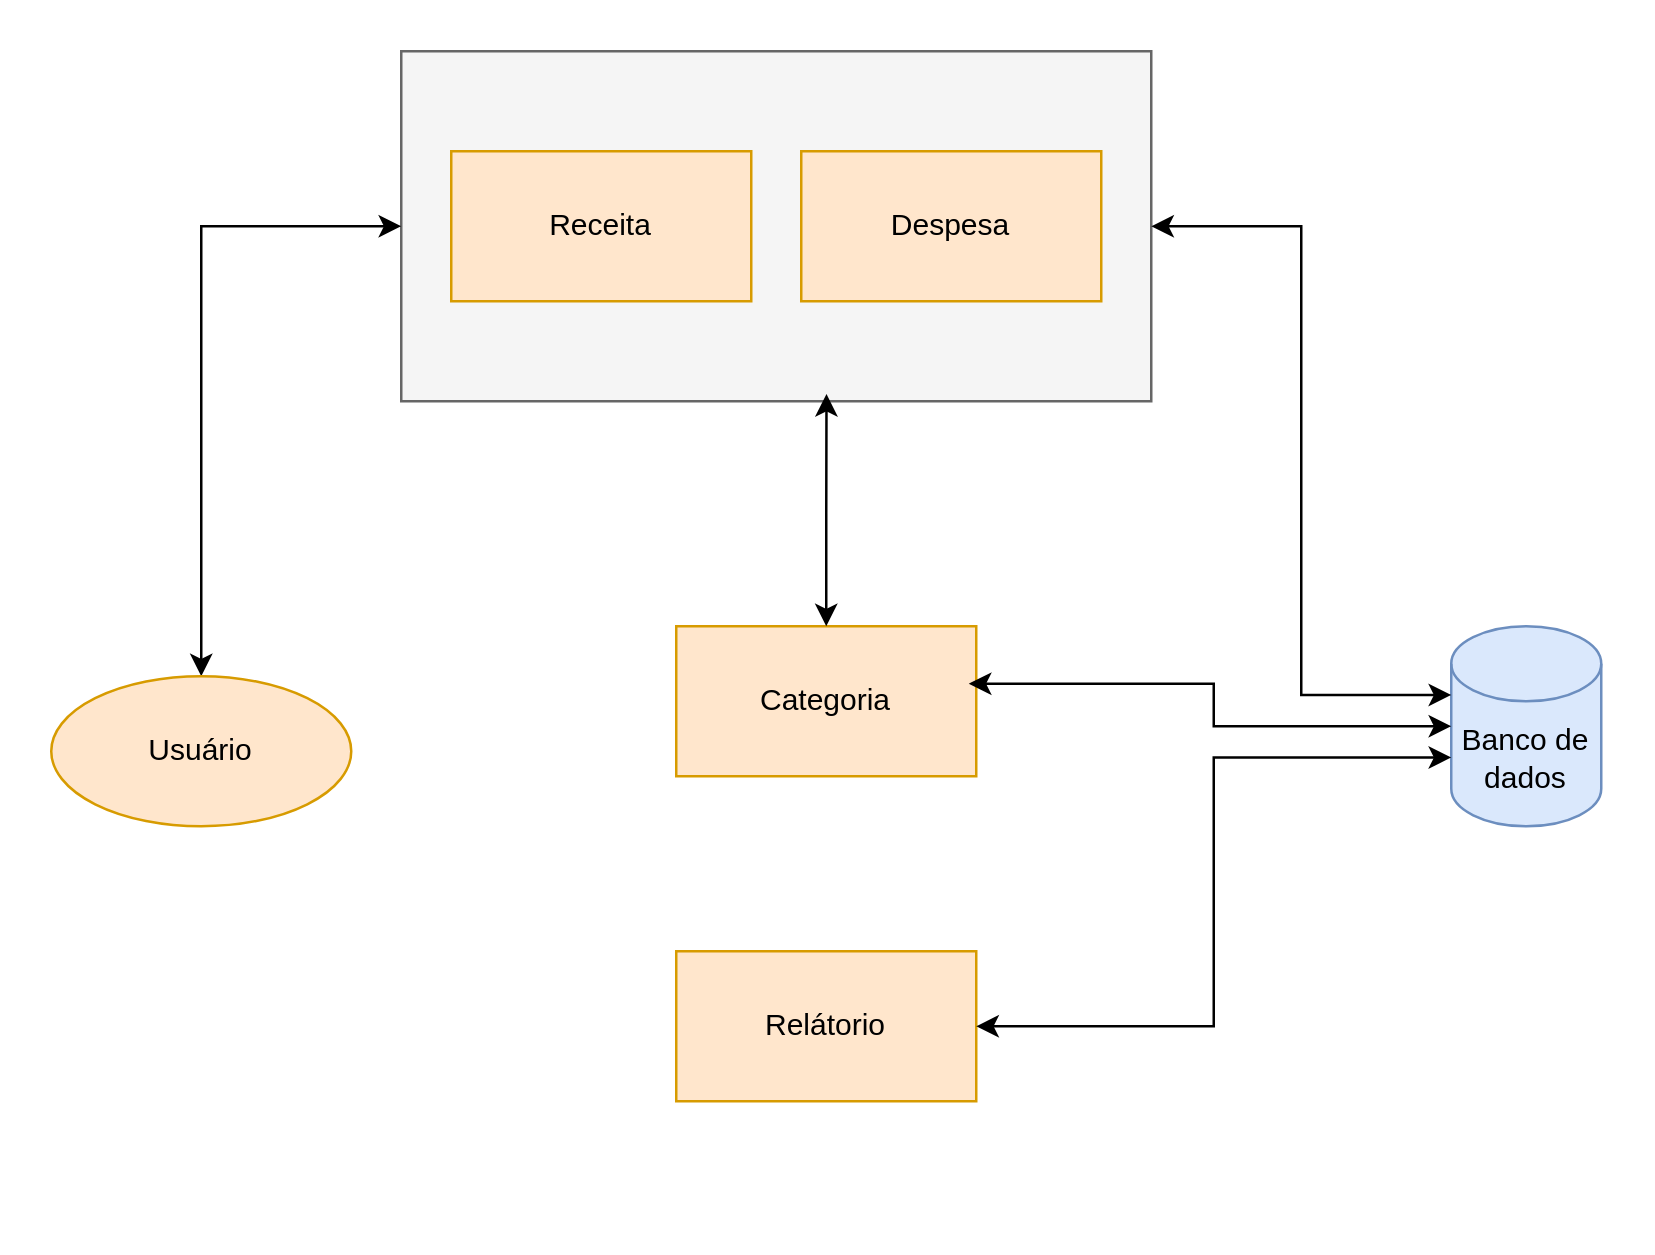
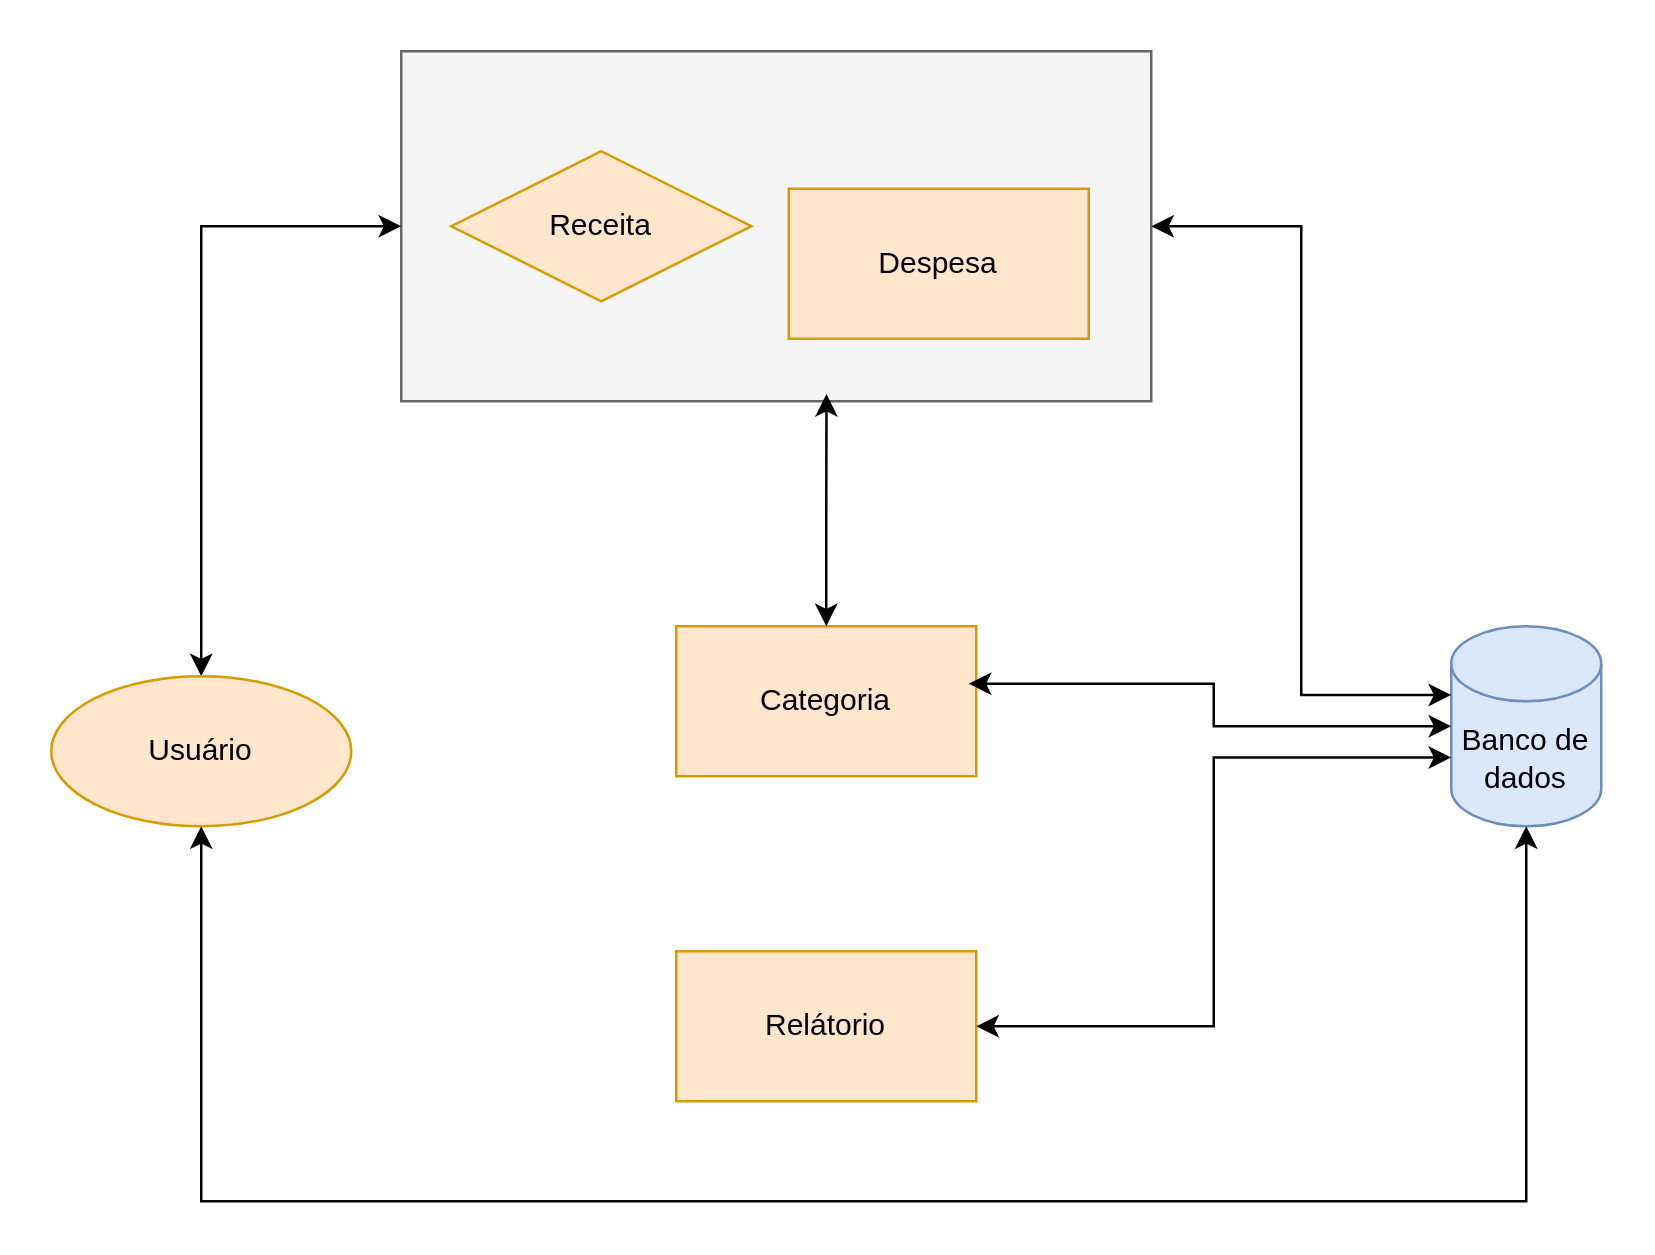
node "Receita": shape rectangle -> diamond
node "Despesa": moved (951, 226) -> (939, 264)
edge "Banco de dados" -- "Usuário": added
